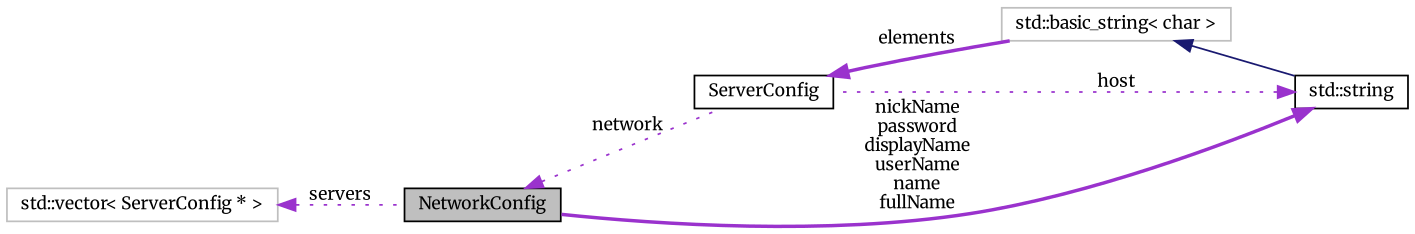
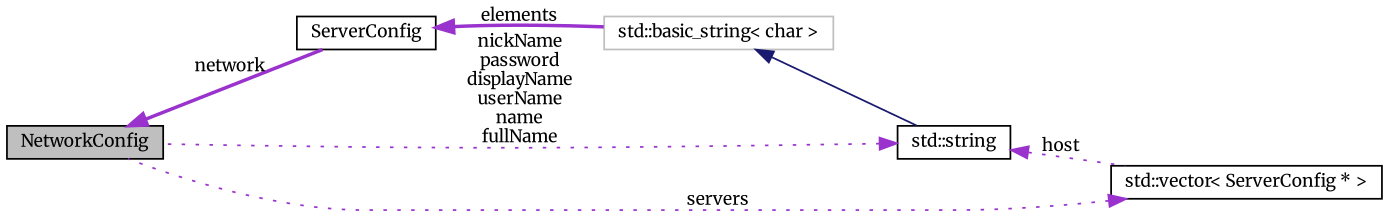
edge "ServerConfig" -> "std::string": now "std::vector< ServerConfig * >" -> "std::string"
edge "ServerConfig" -> "NetworkConfig": style dotted -> bold
node "std::vector< ServerConfig * >": color grey75 -> black
edge "NetworkConfig" -> "std::string": style bold -> dotted
